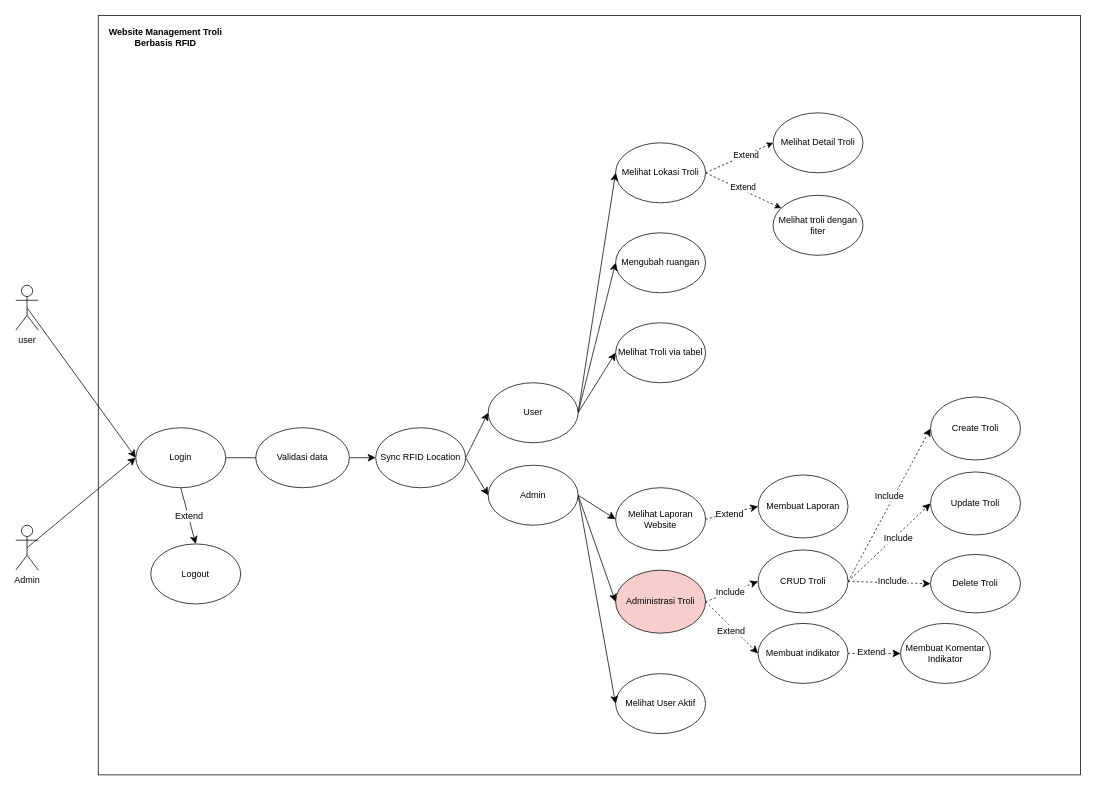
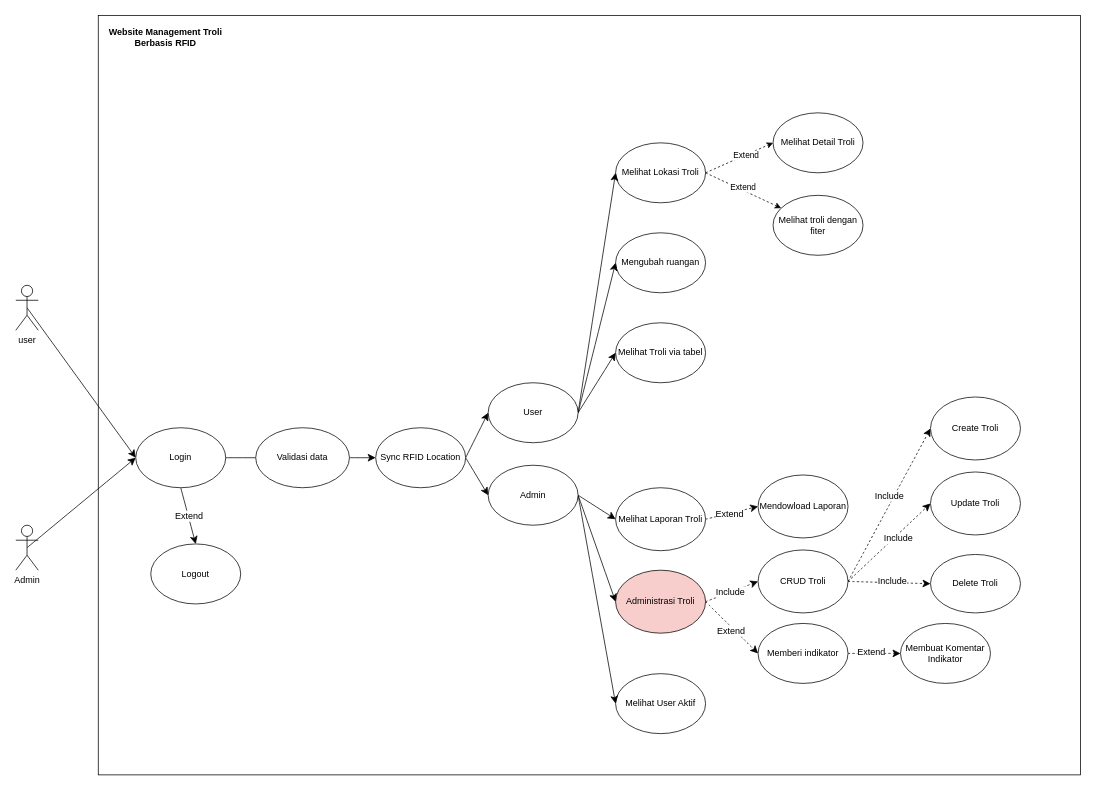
node "Membuat Laporan": label "Membuat Laporan" -> "Mendowload Laporan"
node "Melihat Laporan Website": label "Melihat Laporan Website" -> "Melihat Laporan Troli"
node "Membuat indikator": label "Membuat indikator" -> "Memberi indikator"
